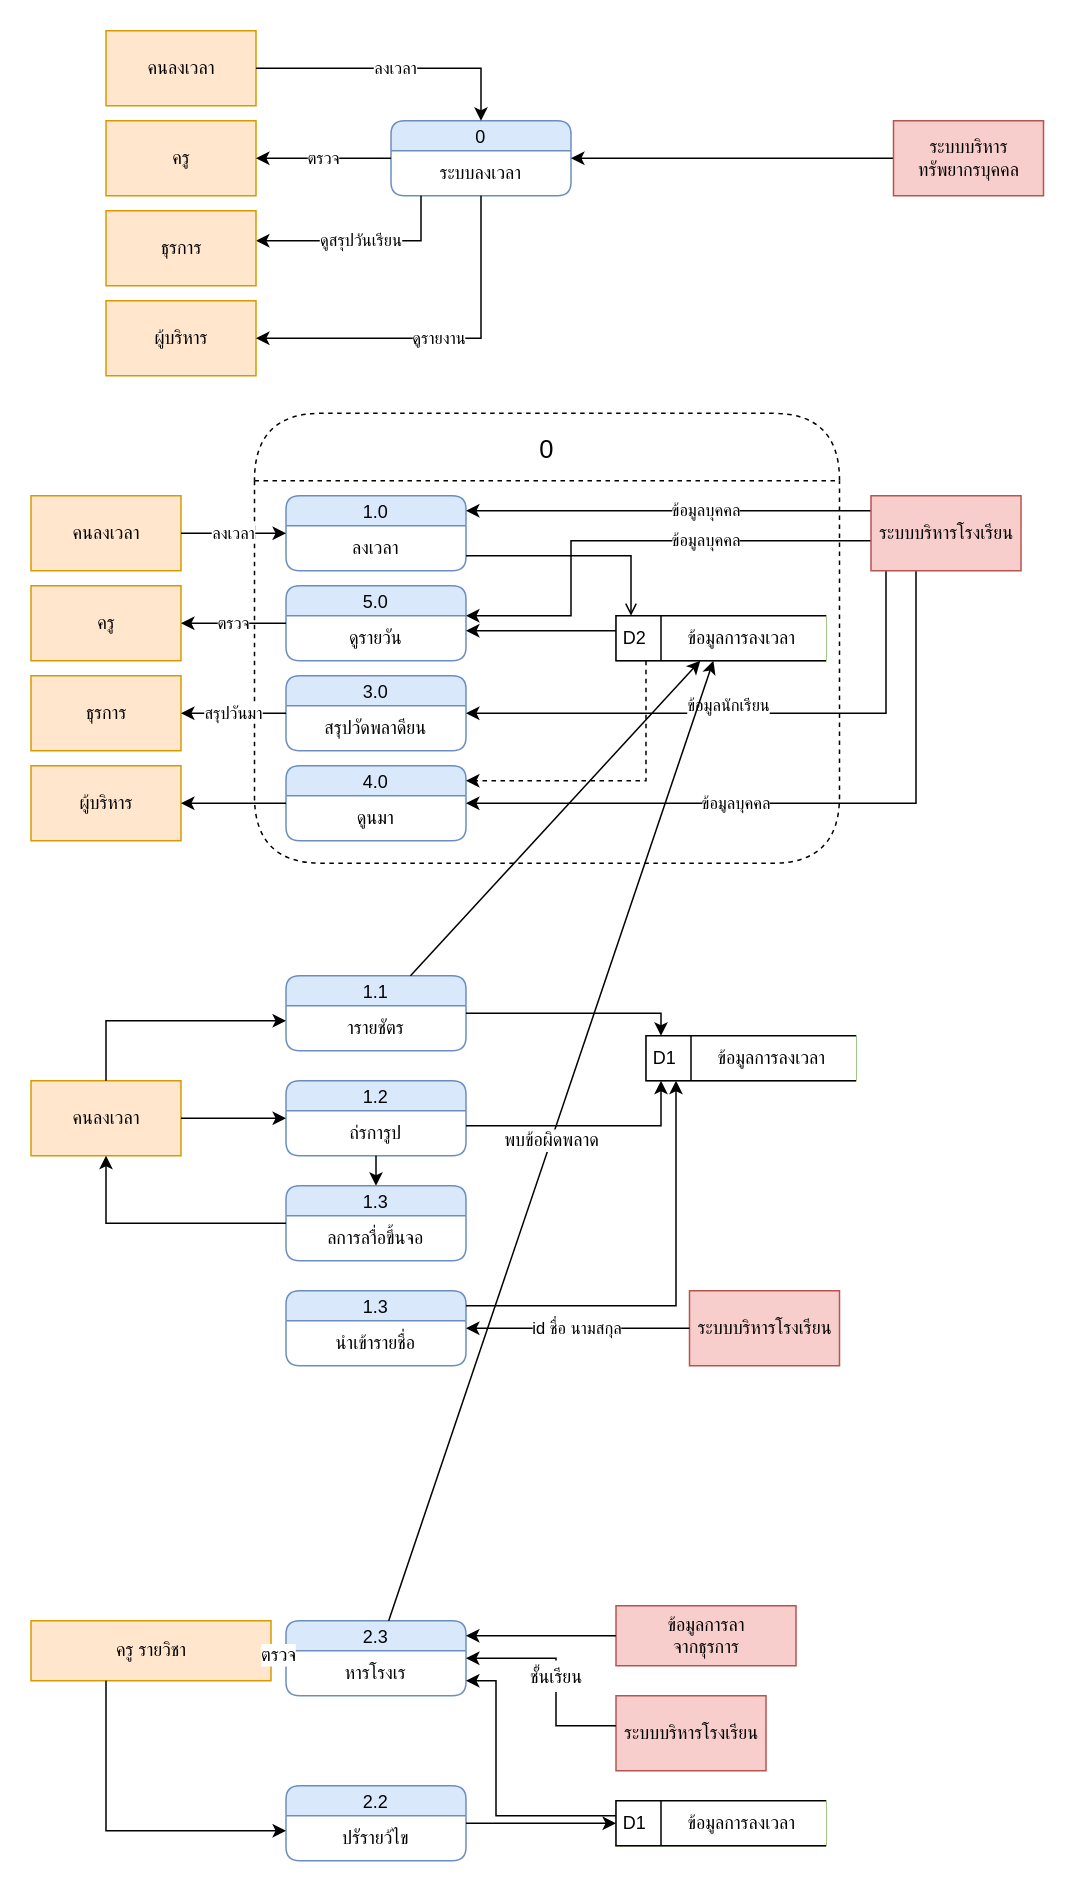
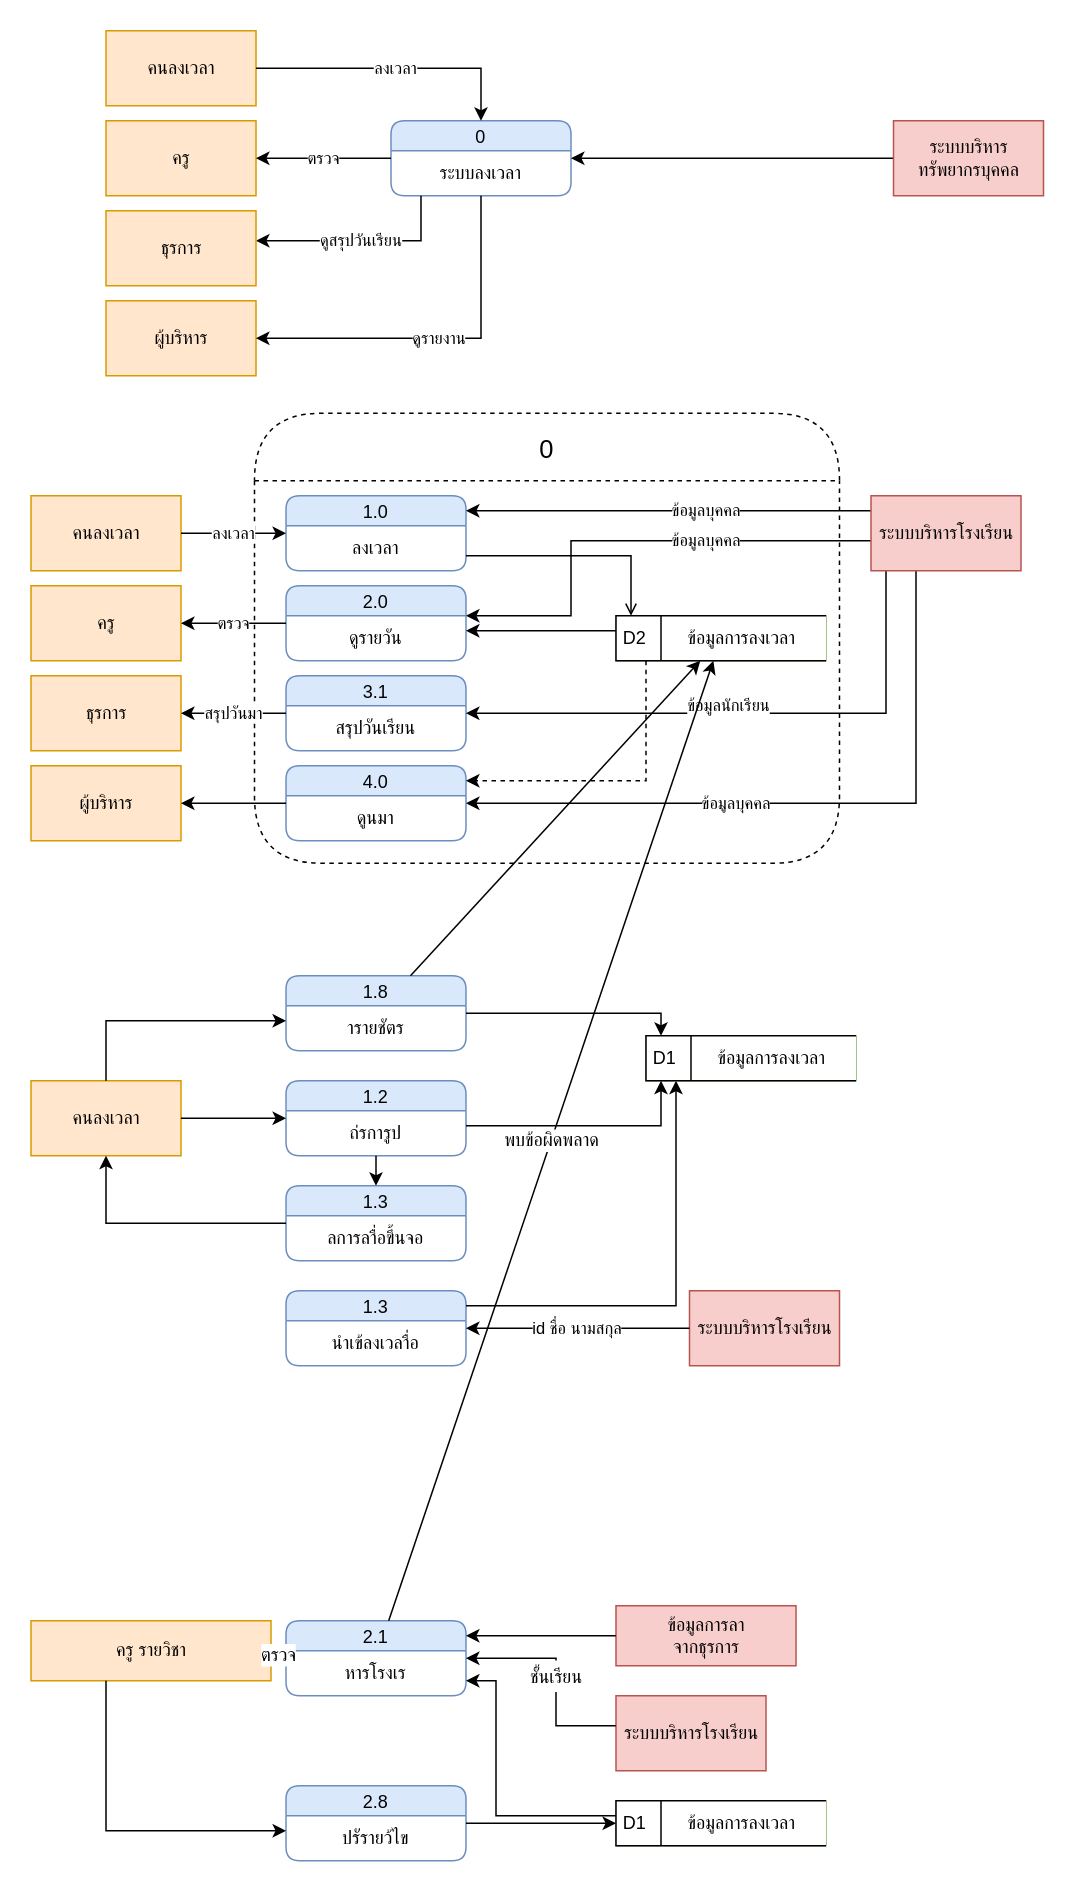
node "5.0": label "5.0" -> "2.0"
node "3.0": label "3.0" -> "3.1"
node "สรุปวัดพลาดียน": label "สรุปวัดพลาดียน" -> "สรุปวันเรียน"
node "1.1": label "1.1" -> "1.8"
node "นำเข้ารายชื่อ": label "นำเข้ารายชื่อ" -> "นำเข้ลงเวลาื่อ"
node "2.3": label "2.3" -> "2.1"
node "2.2": label "2.2" -> "2.8"
